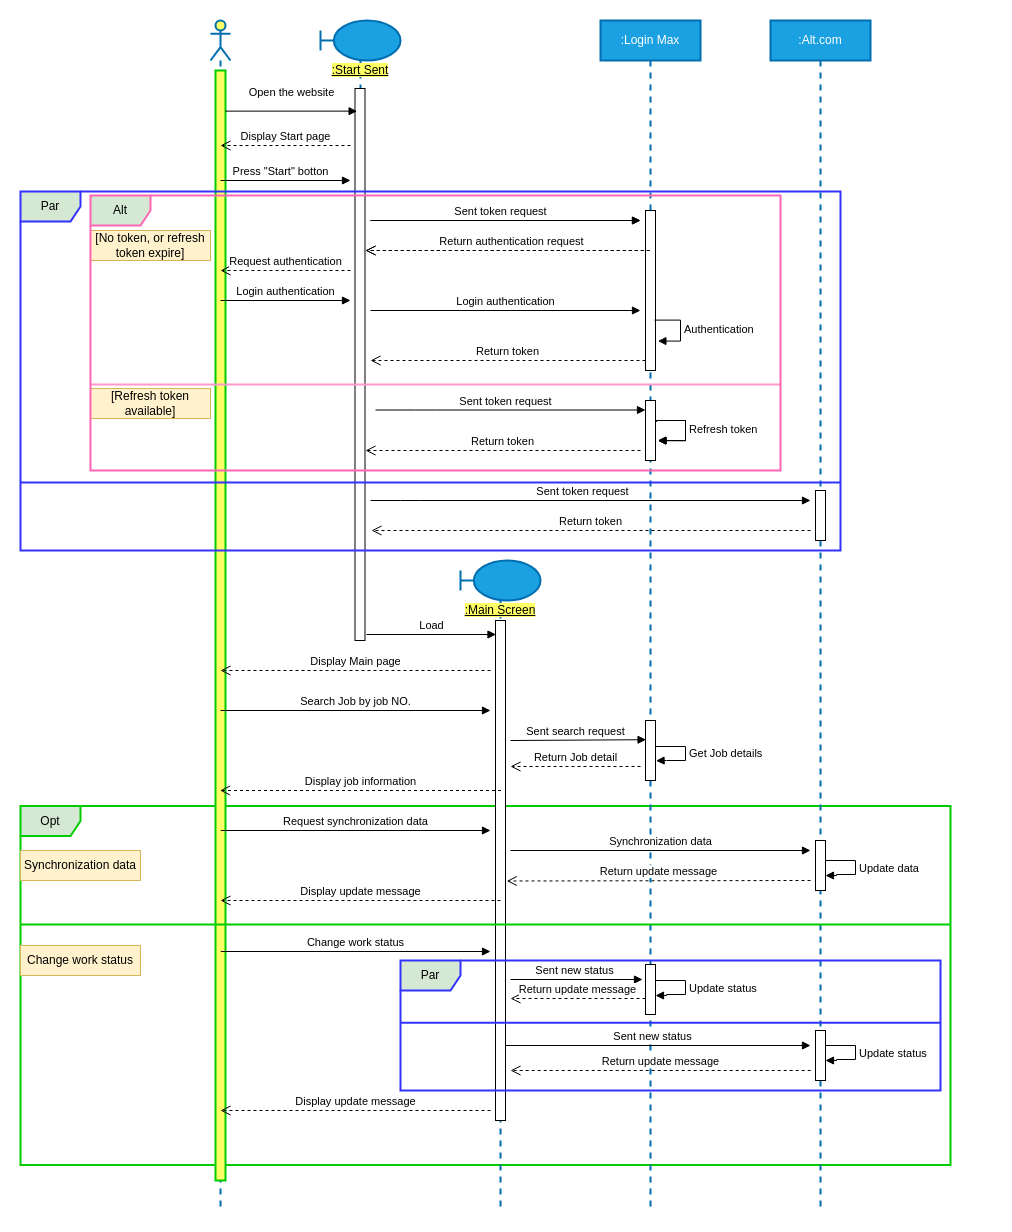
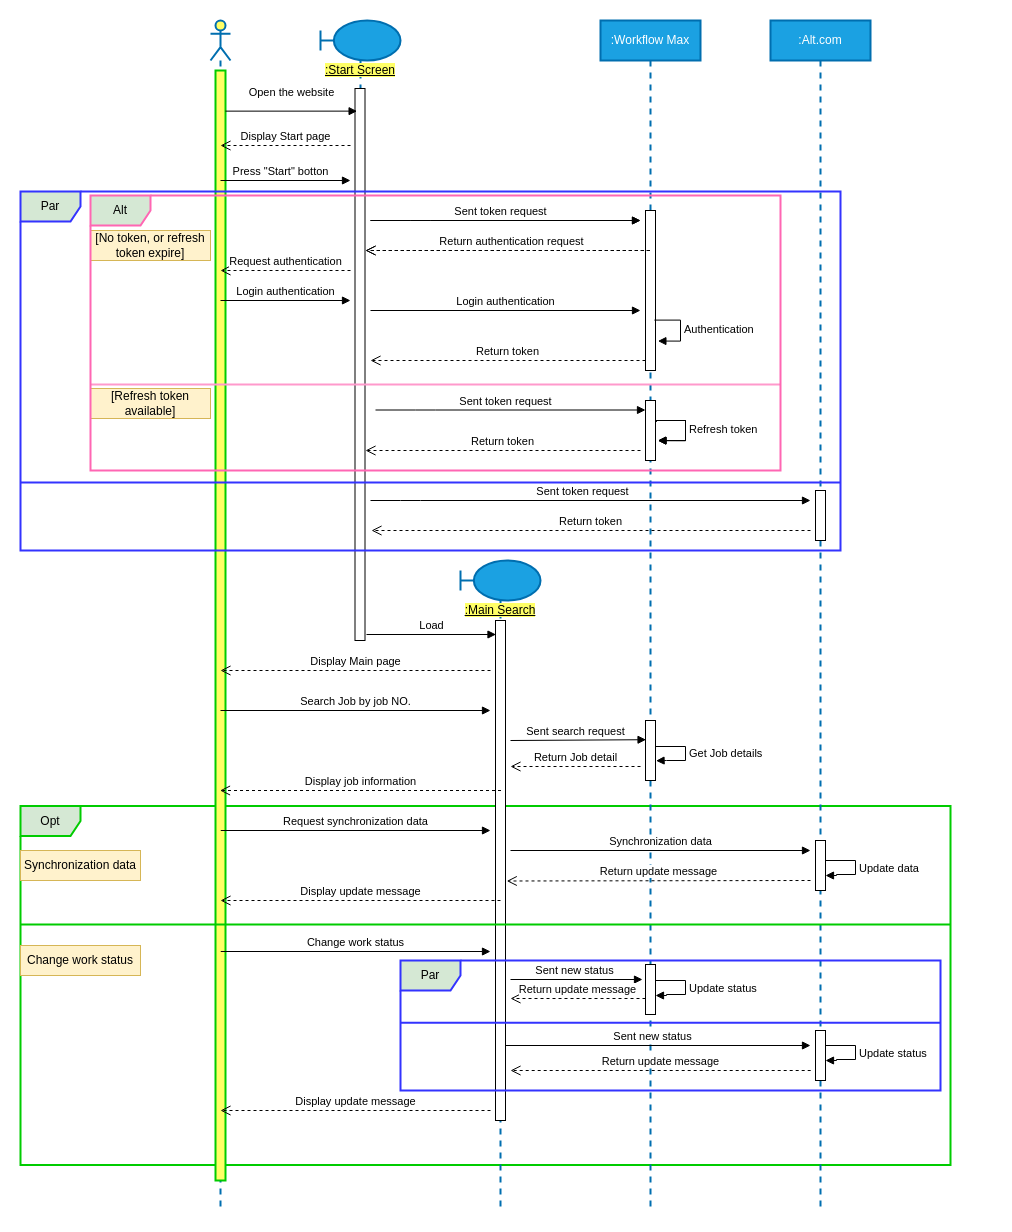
node ":Login Max": label ":Login Max" -> ":Workflow Max"
node ":Start Sent": label ":Start Sent" -> ":Start Screen"
node ":Main Screen": label ":Main Screen" -> ":Main Search"
